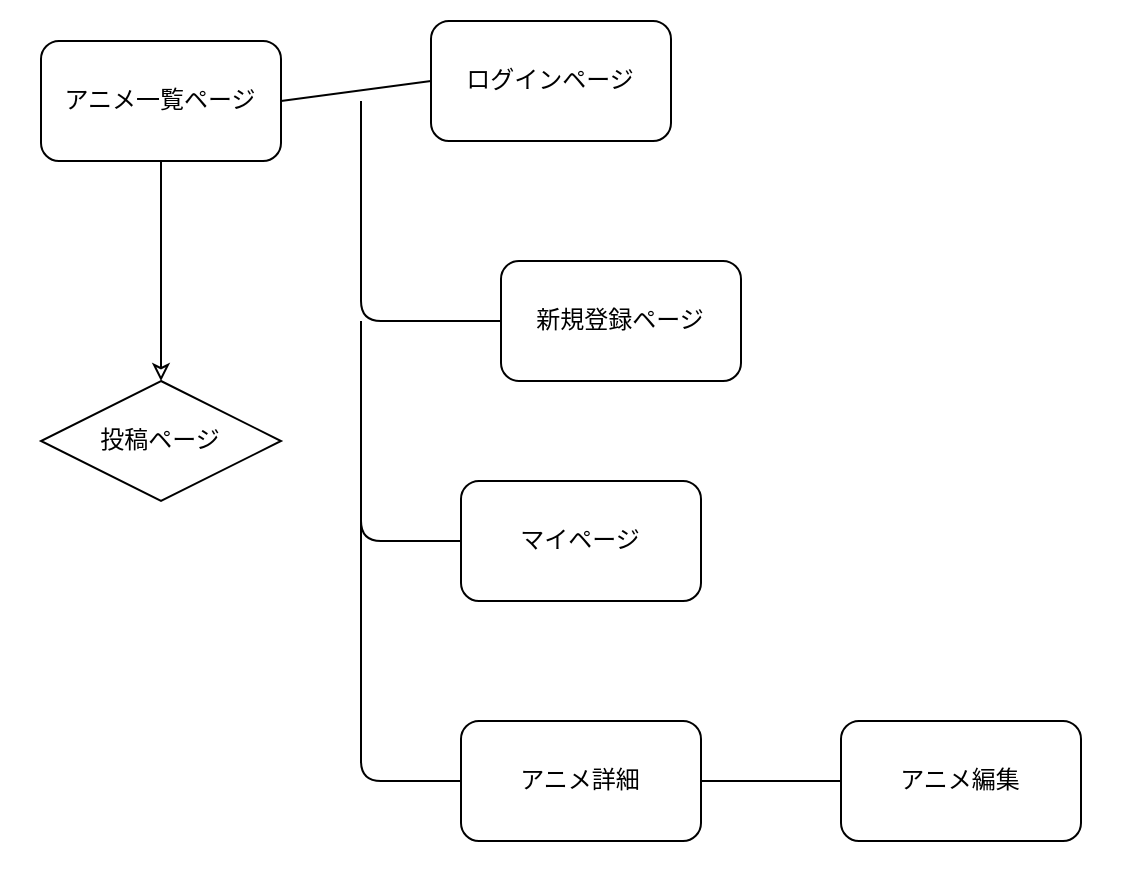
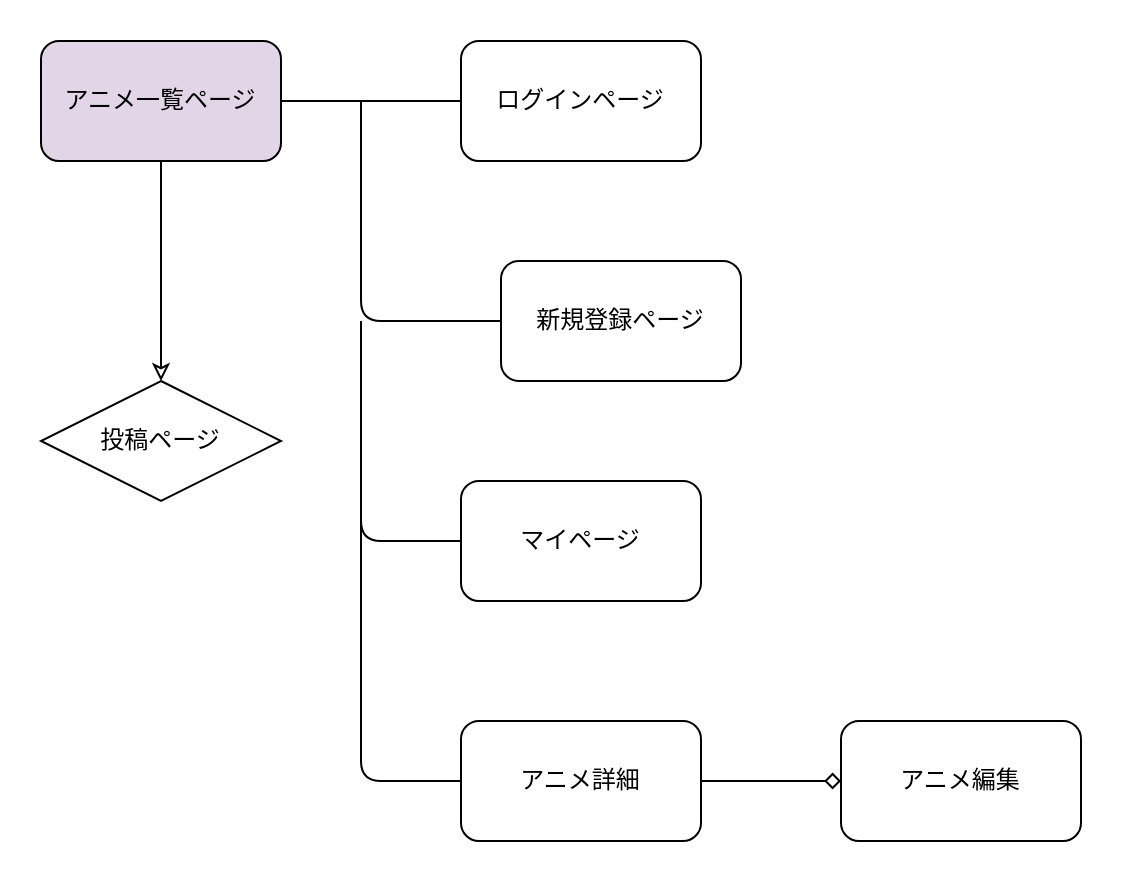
node "ログインページ": moved (551, 81) -> (581, 101)
node "アニメ一覧ページ": fillcolor #ffffff -> #e1d5e7
edge "アニメ詳細" -- "アニメ編集": arrowhead none -> diamond
